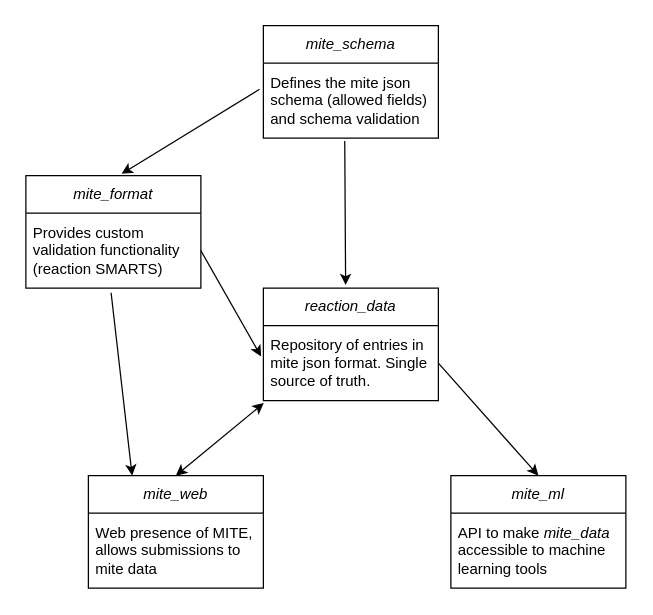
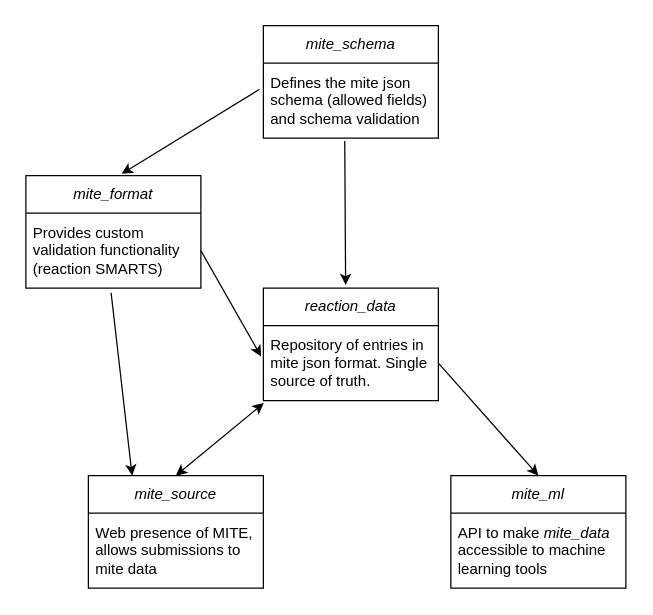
node "mite_web": label "mite_web" -> "mite_source"
